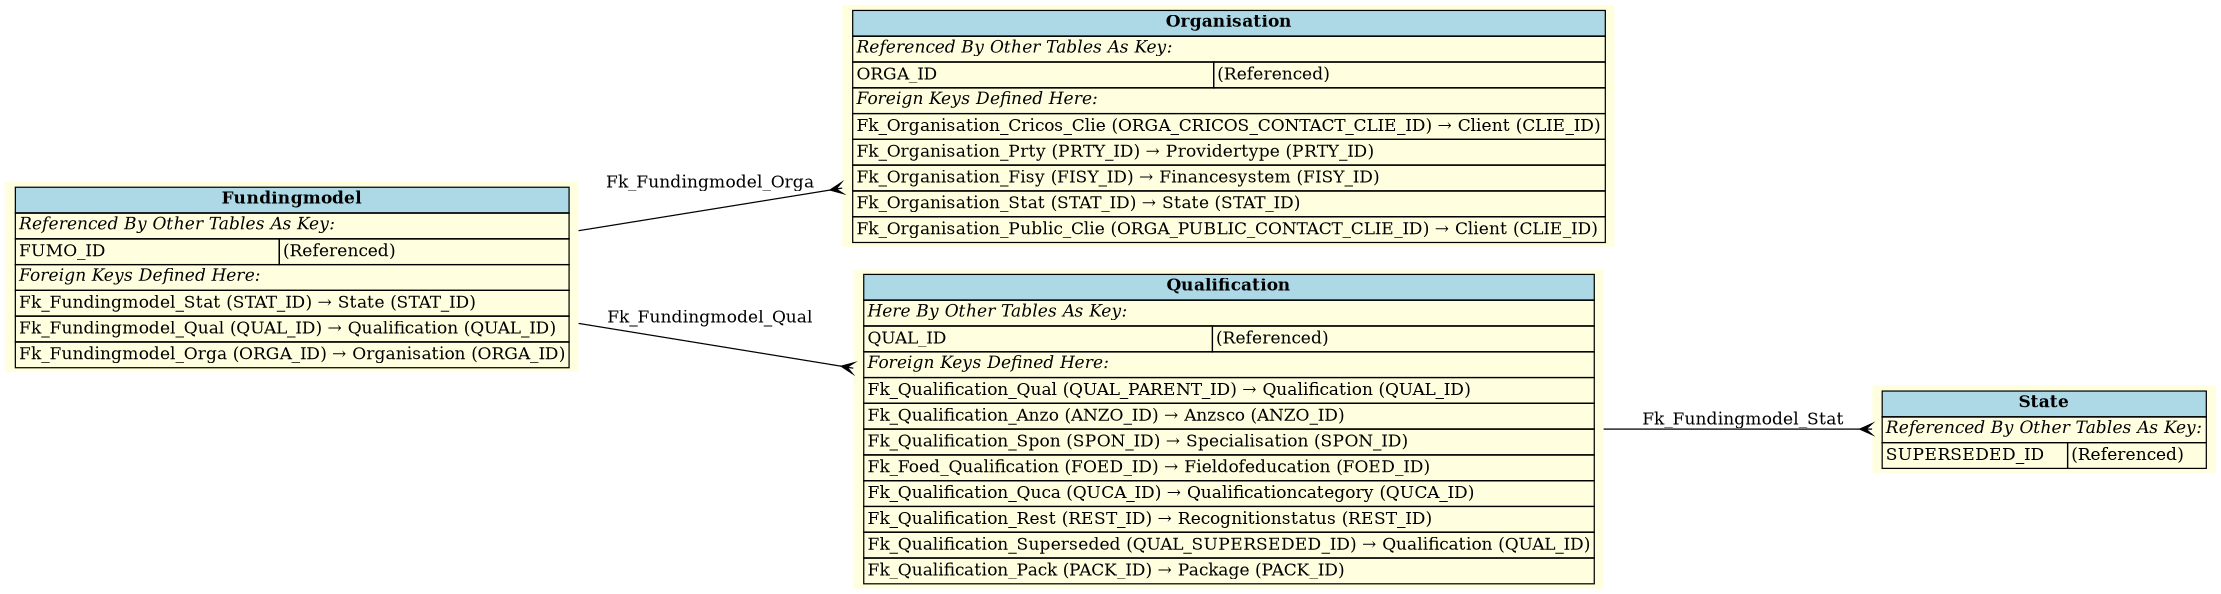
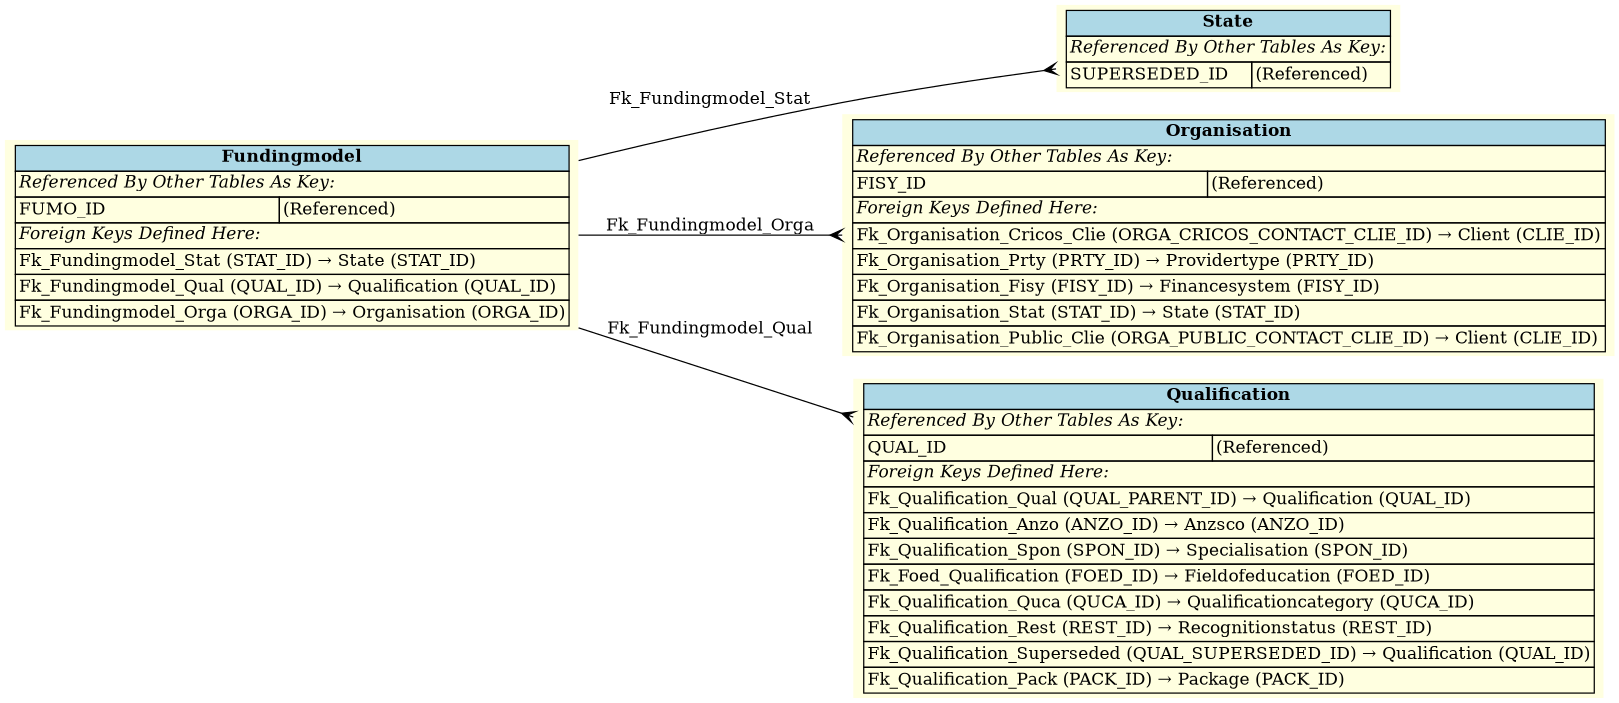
node "Organisation": text "ORGA_ID" -> "FISY_ID"
node "Qualification": text "Here By Other Tables As Key:" -> "Referenced By Other Tables As Key:"
edge "Qualification" -- "State": now "Fundingmodel" -- "State"
